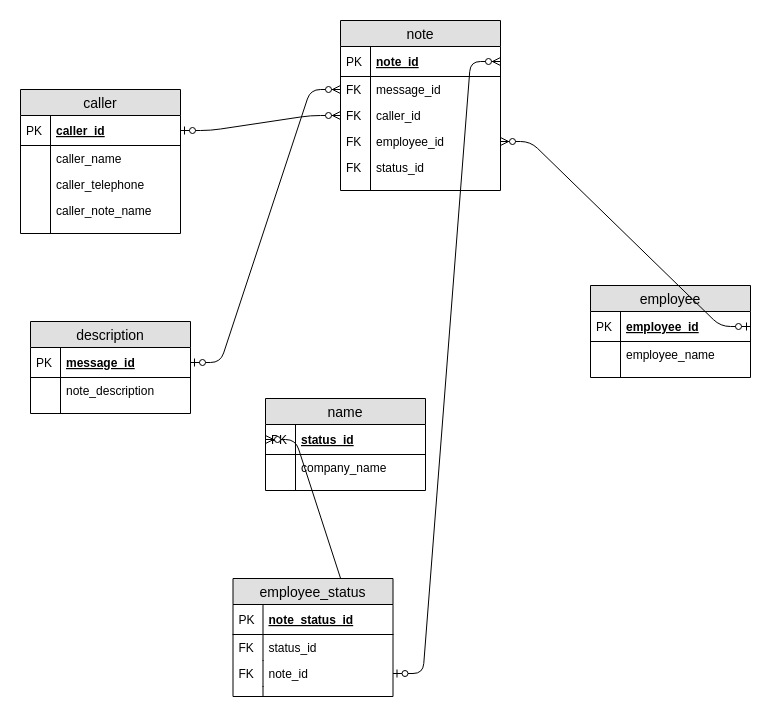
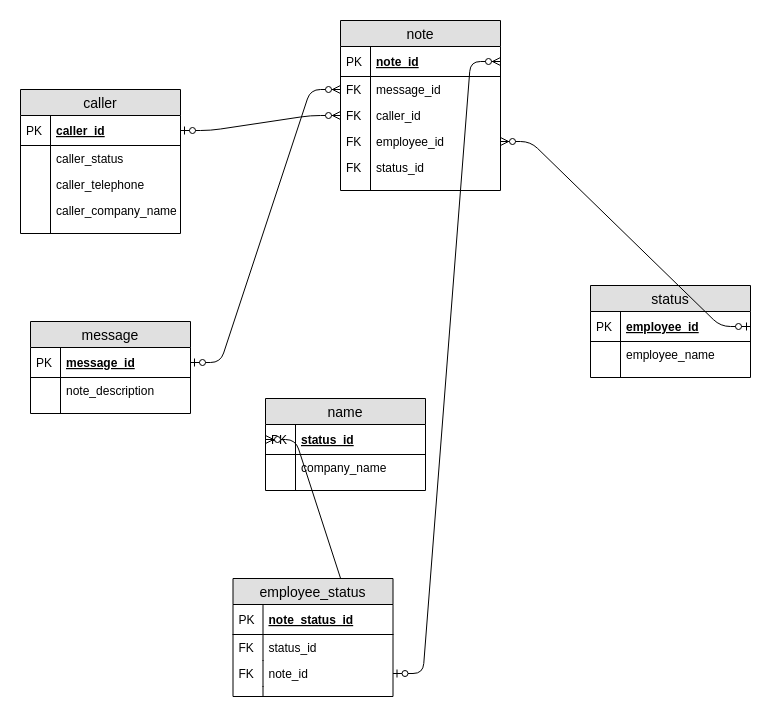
node "caller_name": label "caller_name" -> "caller_status"
node "caller_note_name": label "caller_note_name" -> "caller_company_name"
node "employee": label "employee" -> "status"
node "description": label "description" -> "message"
